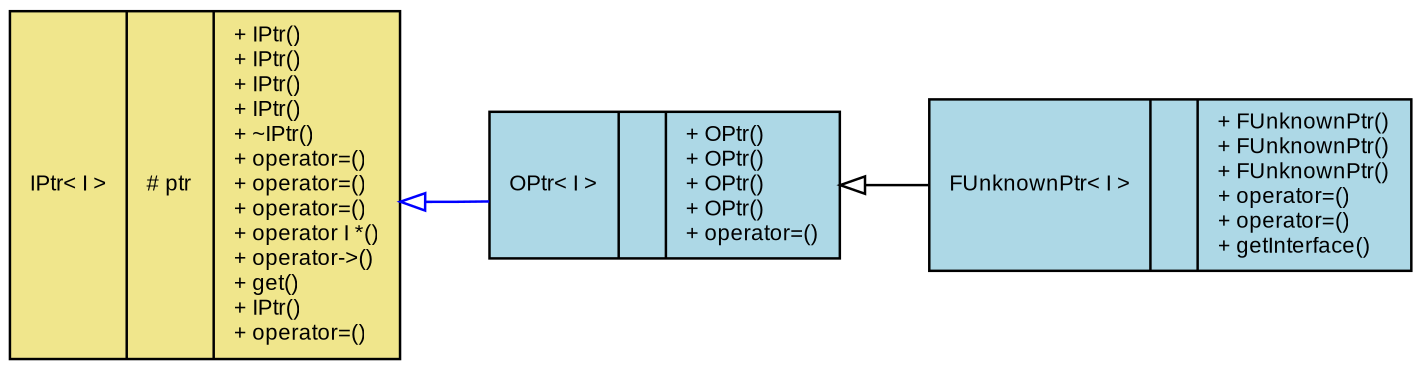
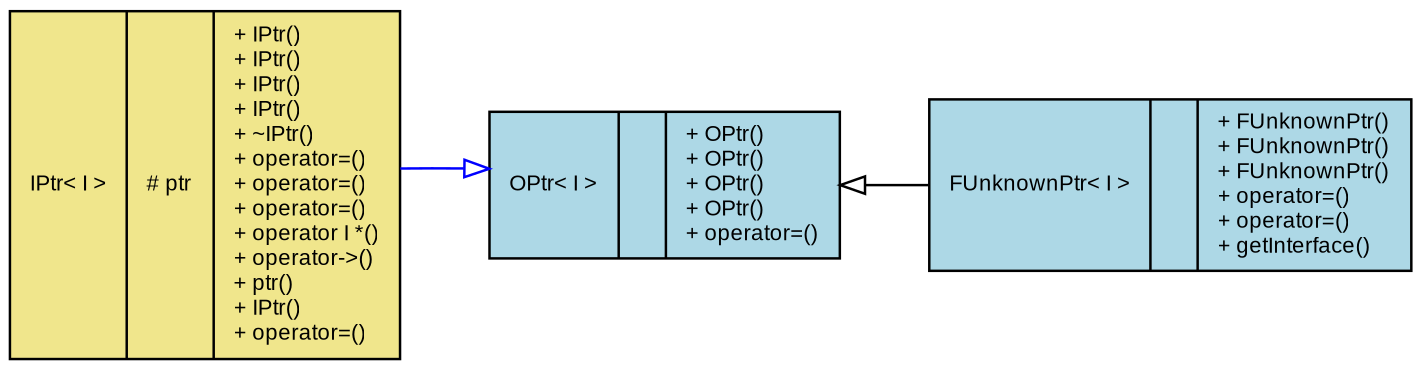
edge "OPtr< I >" -> "IPtr< I >": reversed
node "IPtr< I >": text "+ get()" -> "+ ptr()"
